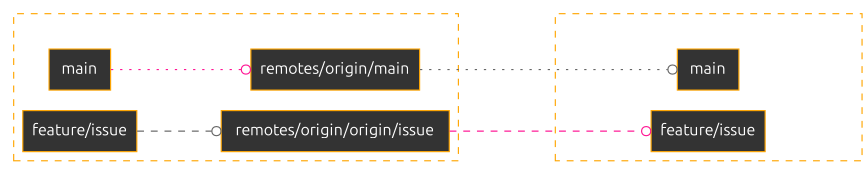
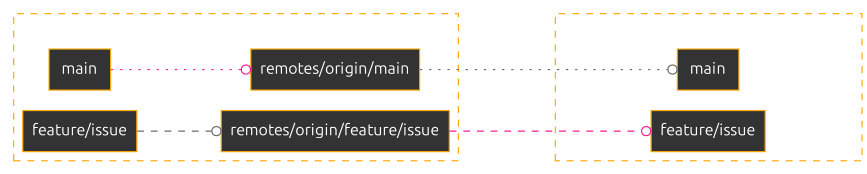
node "remotes/origin/origin/issue": label "remotes/origin/origin/issue" -> "remotes/origin/feature/issue"
